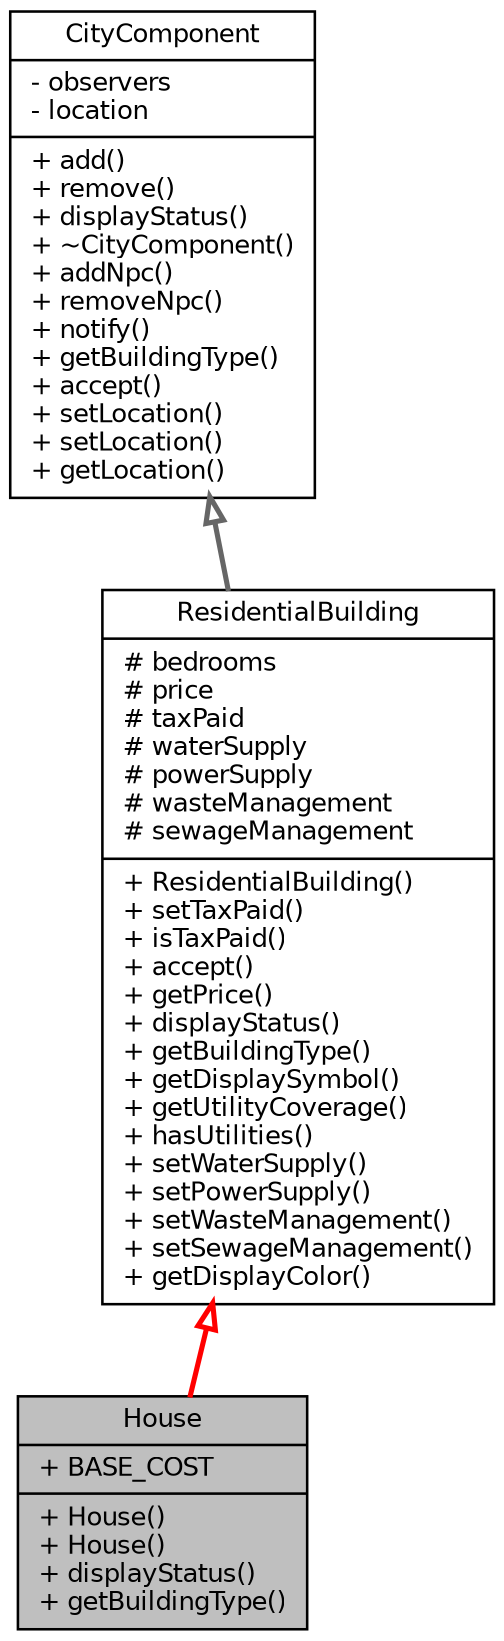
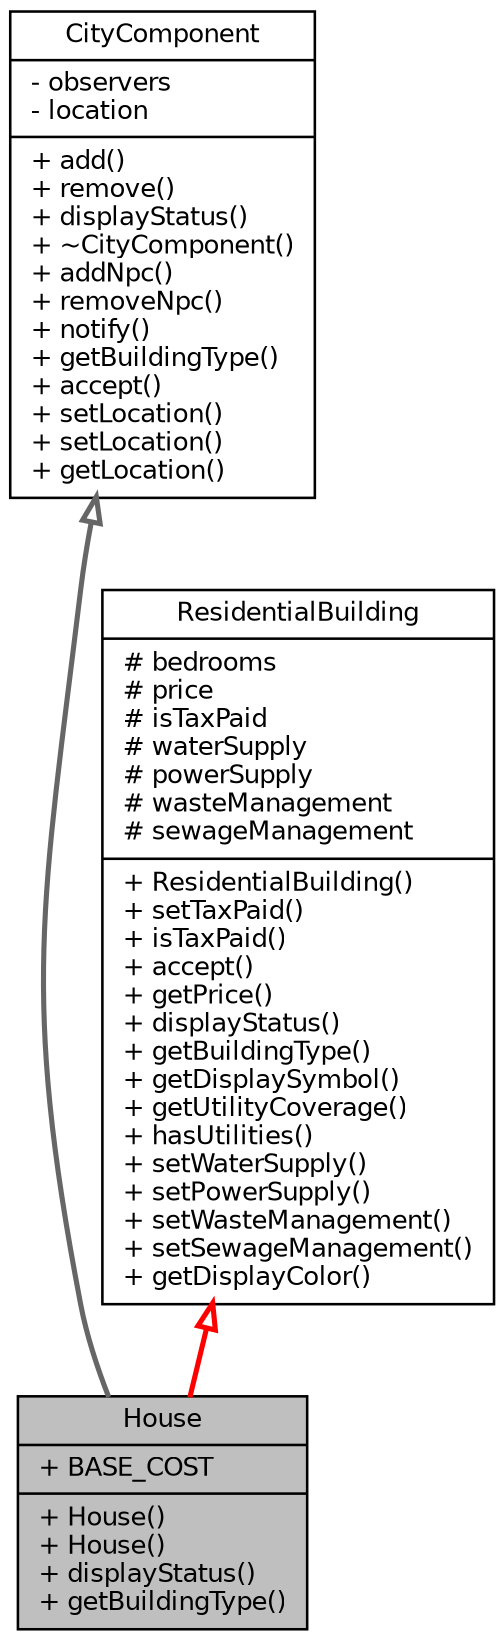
edge "ResidentialBuilding" -> "CityComponent": now "House" -> "CityComponent"
node "ResidentialBuilding": text "# taxPaid" -> "# isTaxPaid"
